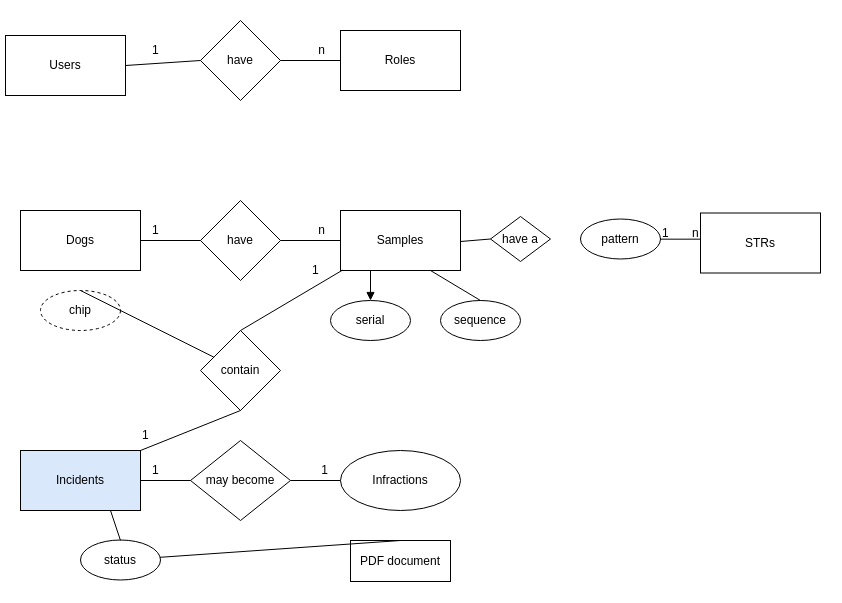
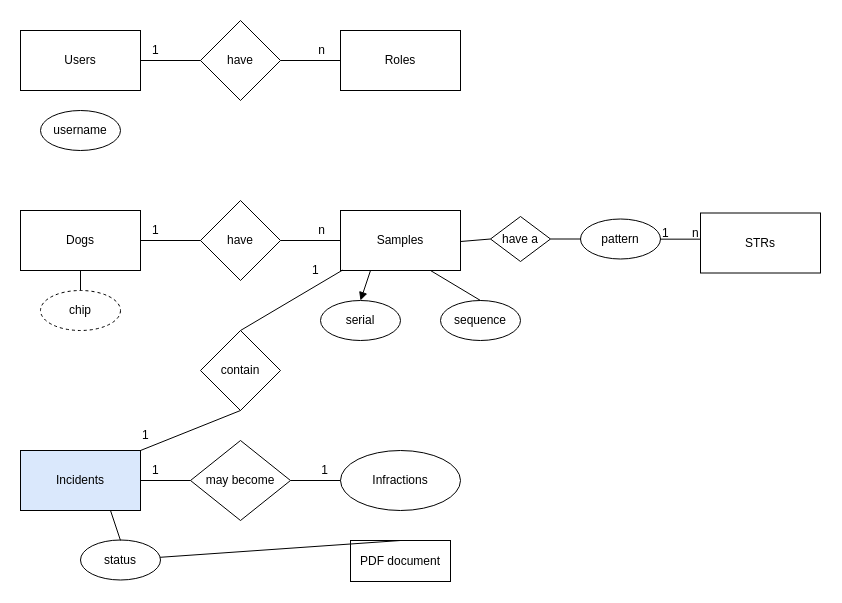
node "Users": moved (66, 66) -> (81, 61)
node "username": added
edge "have a" -- "pattern": added
node "serial": moved (371, 321) -> (361, 321)
edge "chip" -- "contain": now "chip" -- "Dogs"
